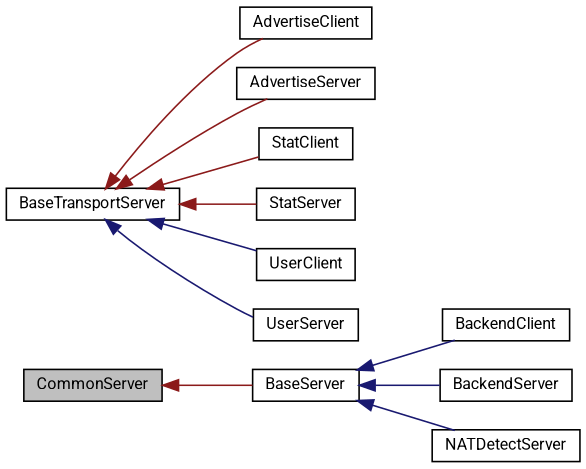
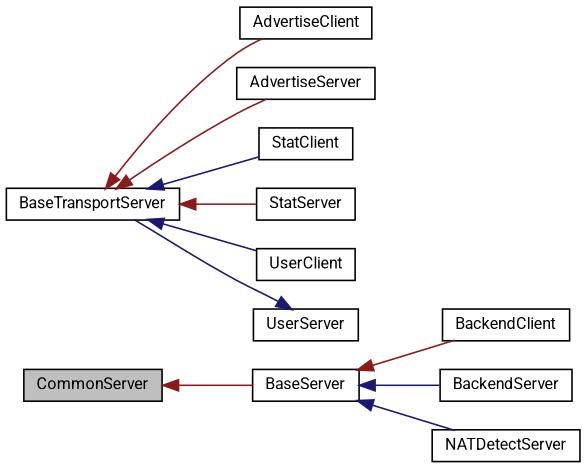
edge "StatClient" -> "BaseTransportServer": color firebrick4 -> midnightblue
edge "UserServer" -> "BaseTransportServer": reversed
edge "BackendClient" -> "BaseServer": color midnightblue -> firebrick4
